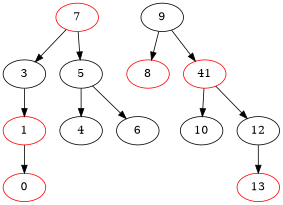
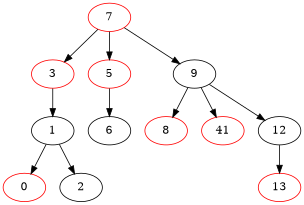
edge "7" -> "9": added
node "3": color black -> red
node "5": color black -> red
edge "41" -> "12": now "9" -> "12"
node "1": color red -> black
node "4": removed
node "10": removed
node "2": added
